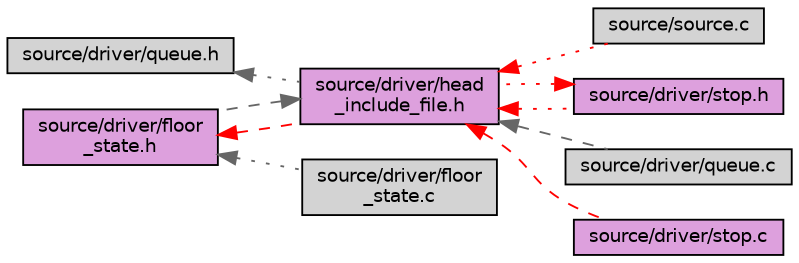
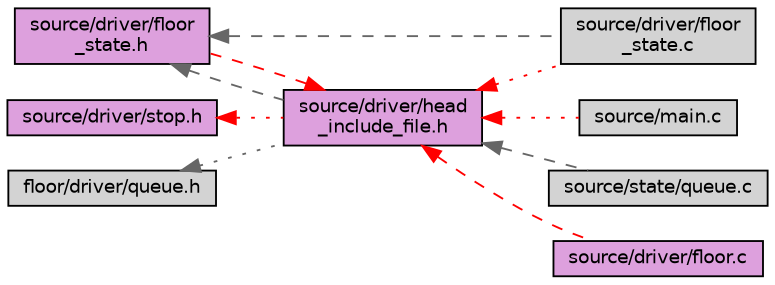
node "source/source.c": label "source/source.c" -> "source/main.c"
node "source/driver/queue.h": label "source/driver/queue.h" -> "floor/driver/queue.h"
edge "source/driver/floor _state.h" -> "source/driver/head _include_file.h": color gray40 -> red
edge "source/driver/stop.h" -> "source/driver/head _include_file.h": now "source/driver/floor _state.c" -> "source/driver/head _include_file.h"
edge "source/driver/head _include_file.h" -> "source/driver/floor _state.h": color red -> gray40
edge "source/driver/floor _state.c" -> "source/driver/floor _state.h": style dotted -> dashed
node "source/driver/queue.c": label "source/driver/queue.c" -> "source/state/queue.c"
node "source/driver/stop.c": label "source/driver/stop.c" -> "source/driver/floor.c"
